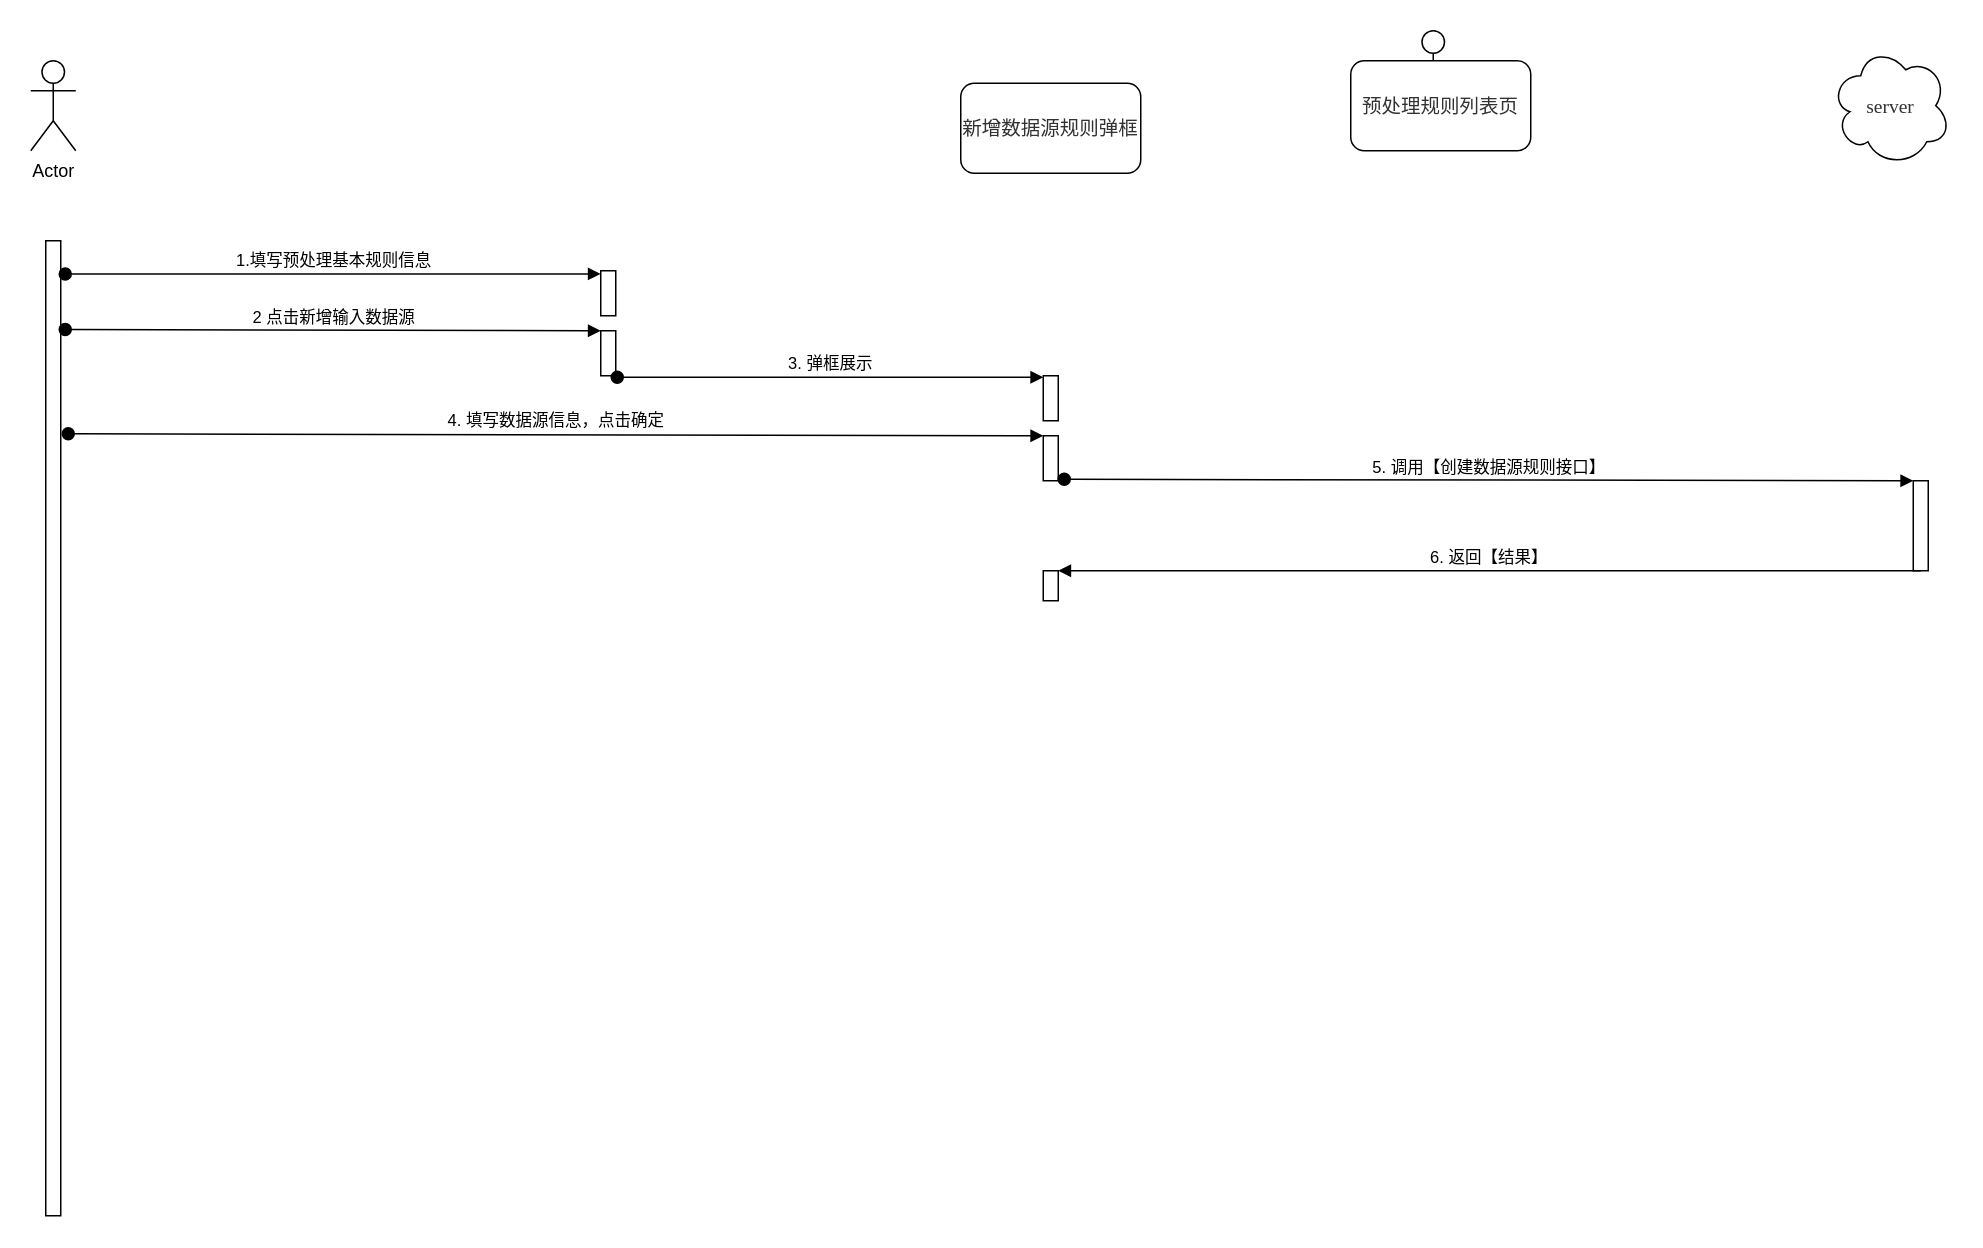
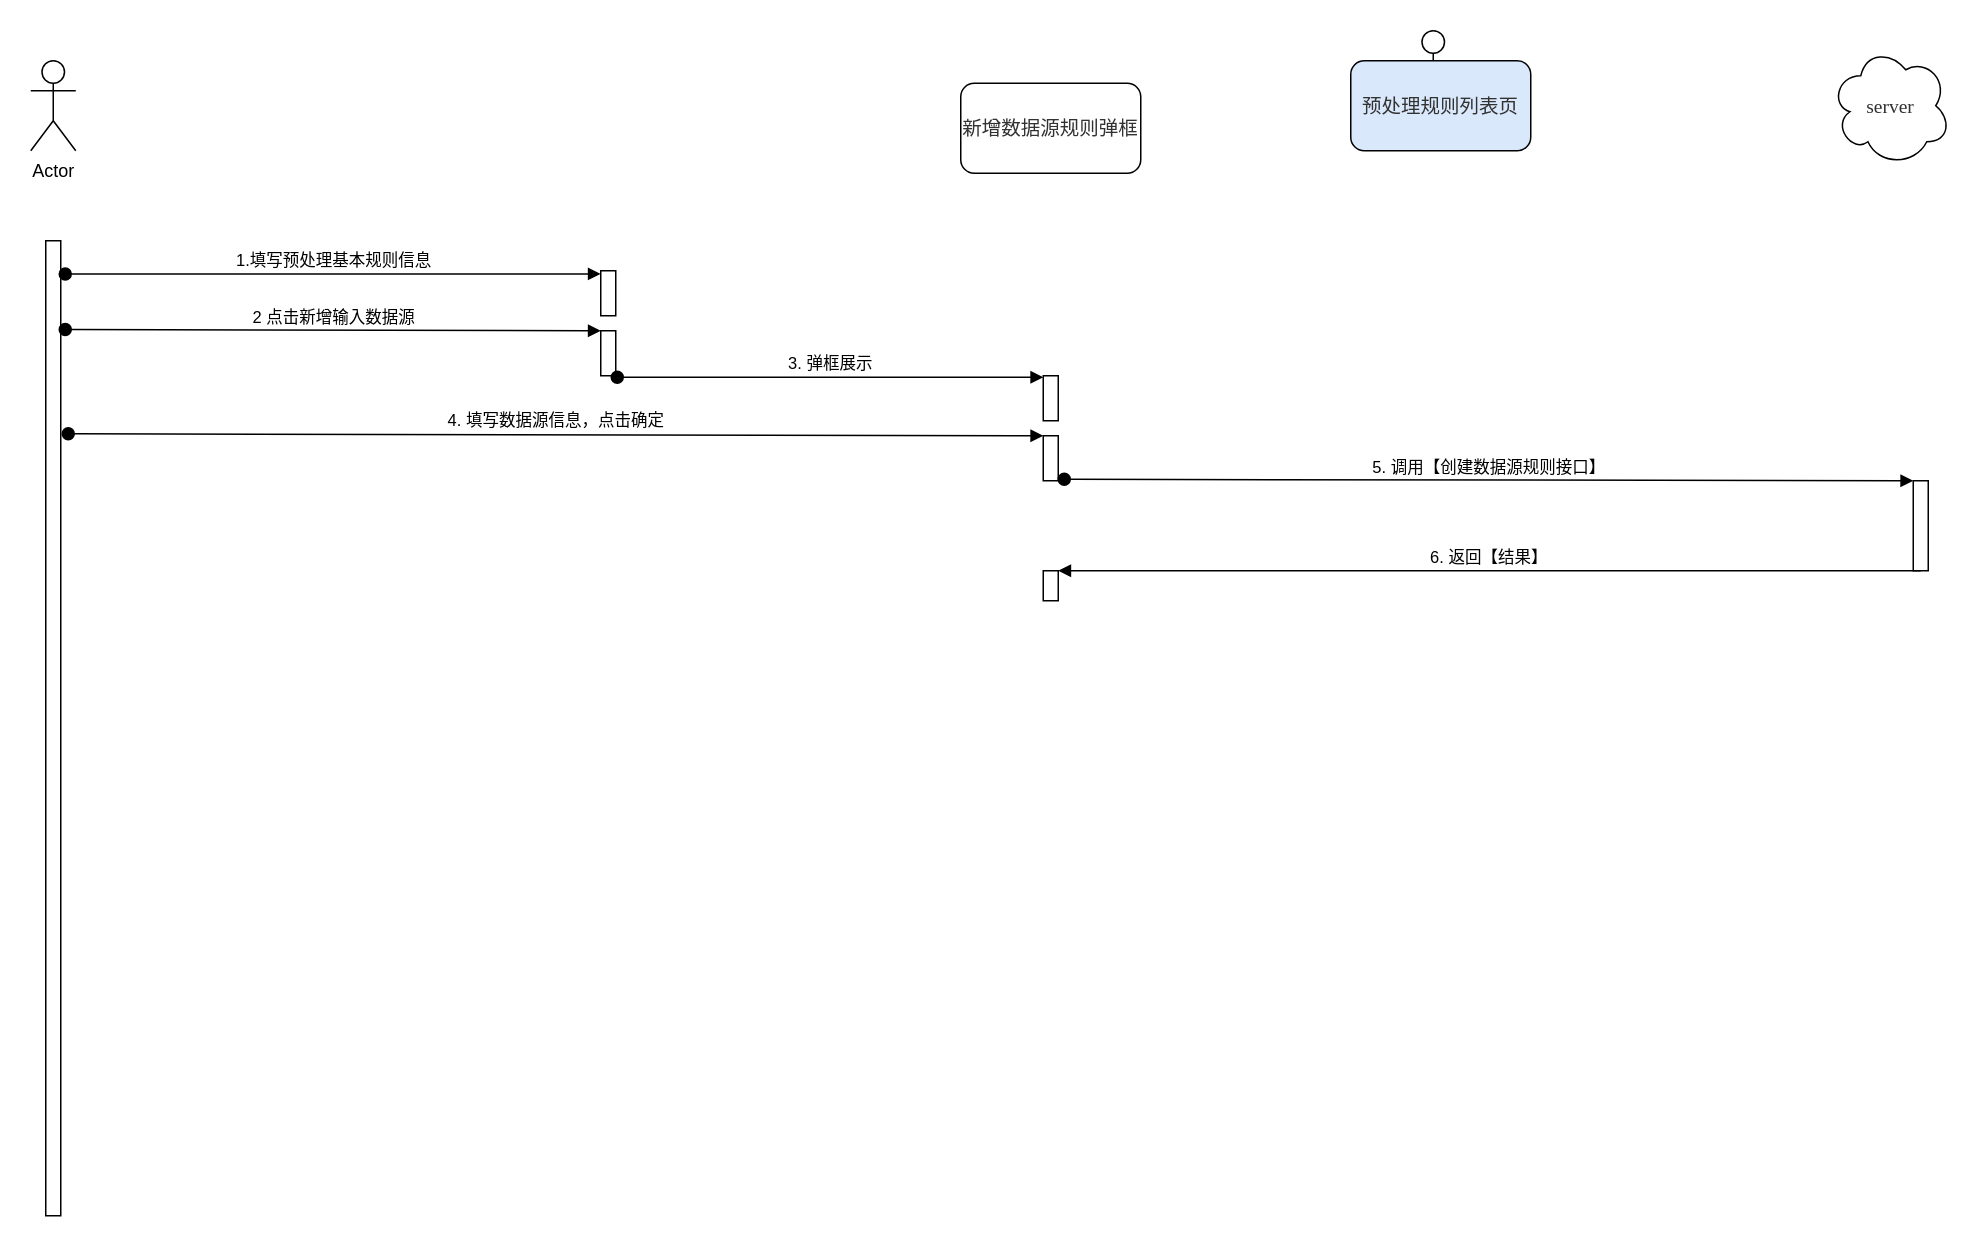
node "预处理规则列表页": fillcolor #ffffff -> #dae8fc
